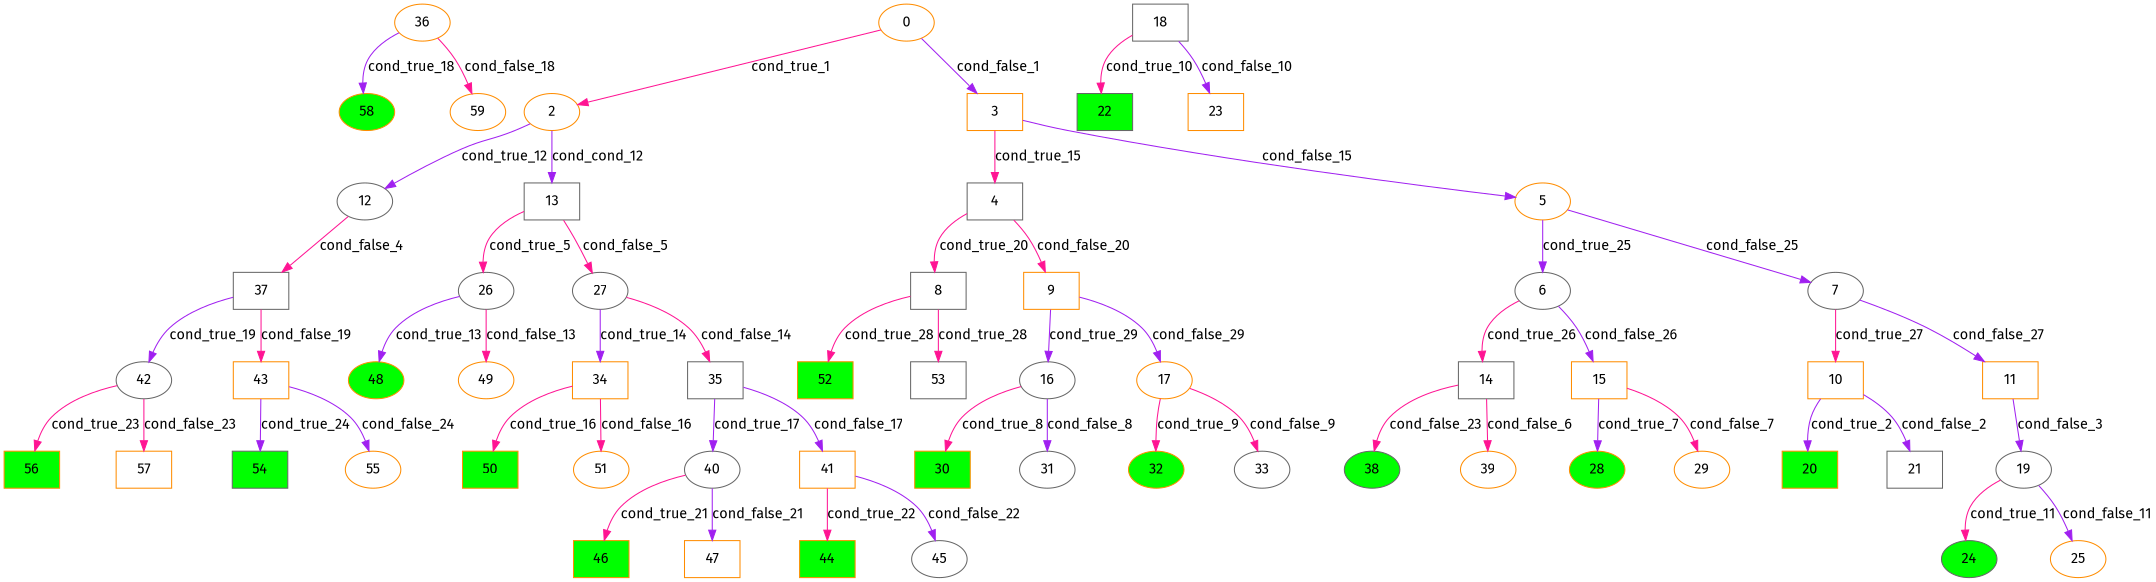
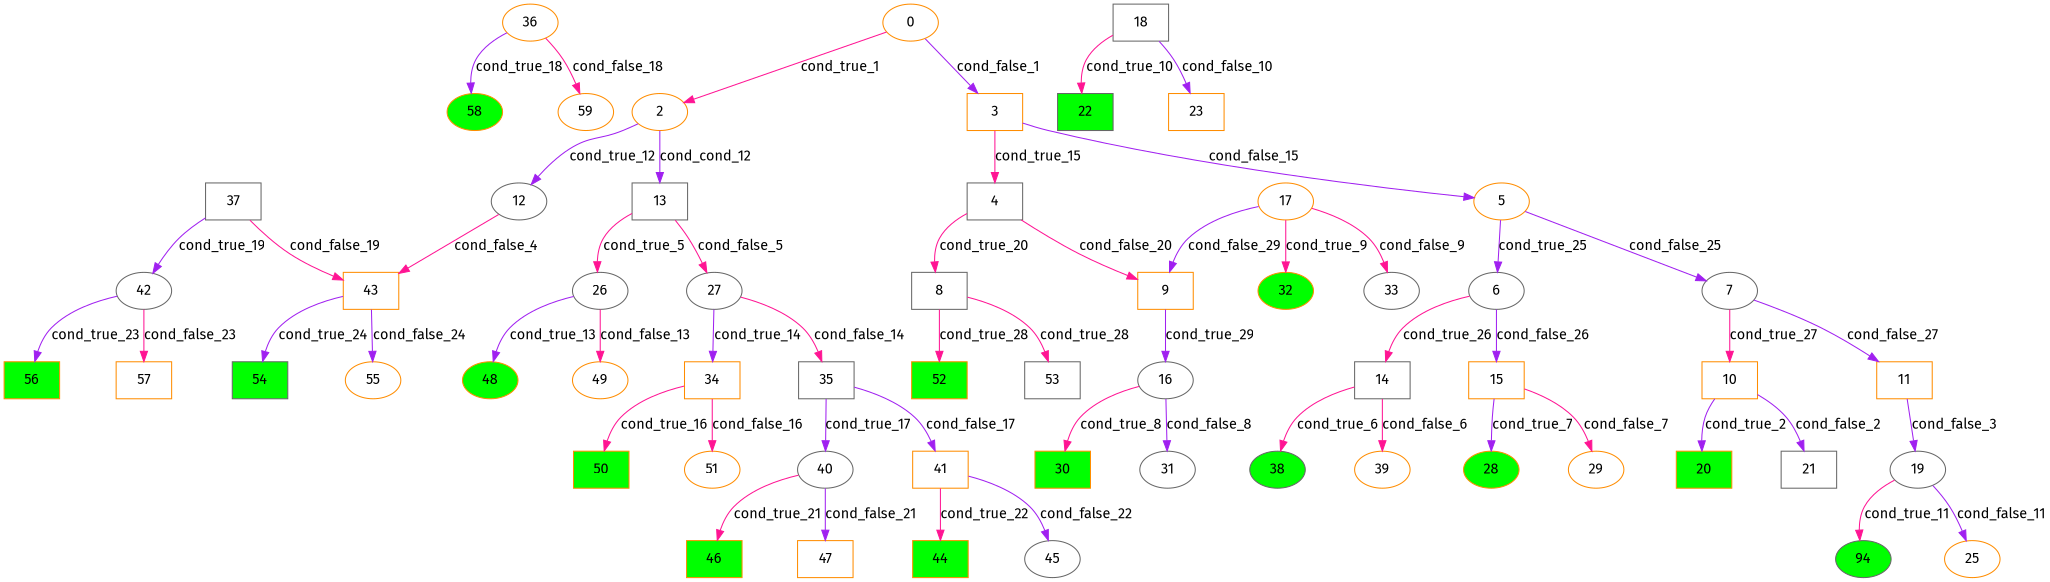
edge "12" -> "37": now "12" -> "43"
edge "9" -> "17": reversed
edge "42" -> "56": color deeppink -> purple
edge "14" -> "38": label "cond_false_23" -> "cond_true_6"
node "24": label "24" -> "94"
